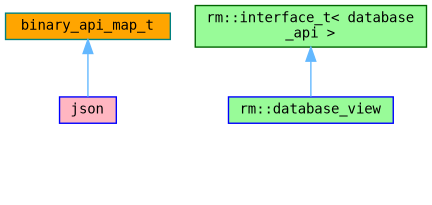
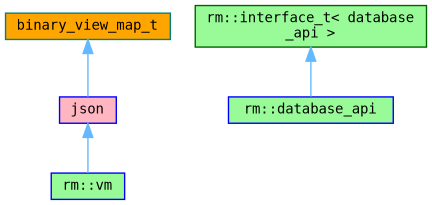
node "binary_api_map_t": label "binary_api_map_t" -> "binary_view_map_t"
node "rm::database_view": label "rm::database_view" -> "rm::database_api"
node "rm::vm": added
